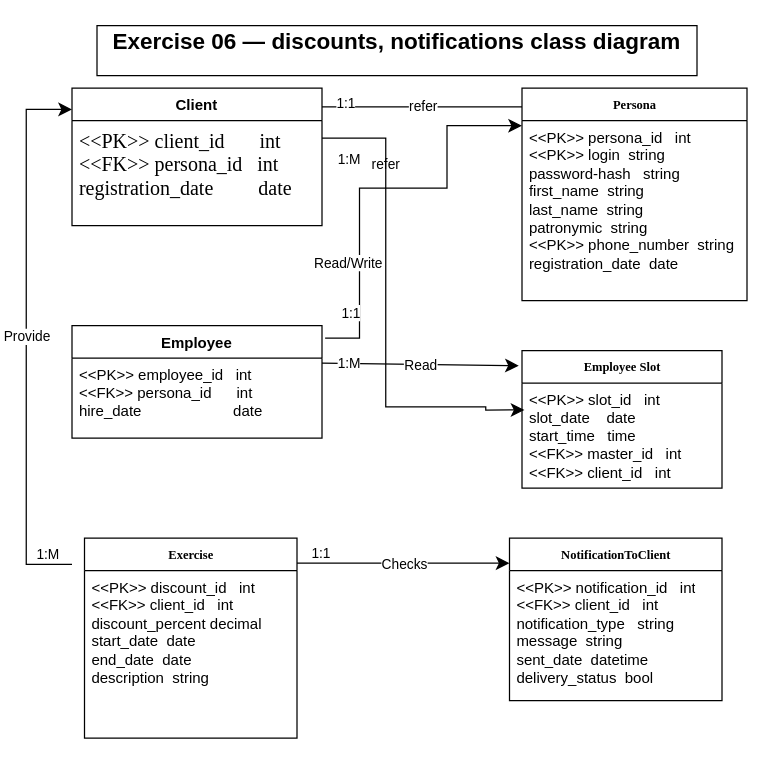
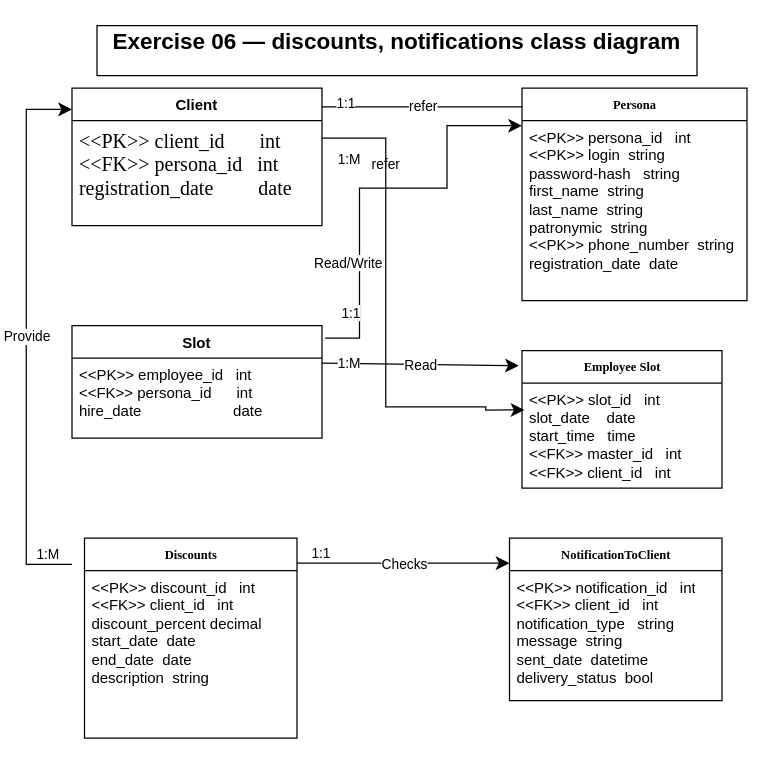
node "Employee": label "Employee" -> "Slot"
node "Exercise": label "Exercise" -> "Discounts"
